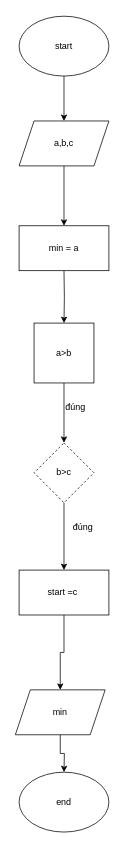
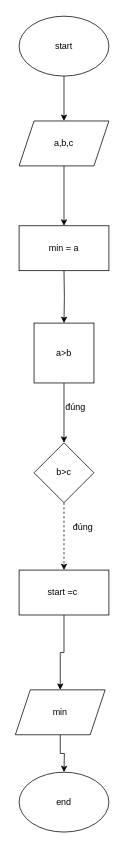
node "b>c": style dashed -> solid
edge "b>c" -> "start =c": style solid -> dashed
